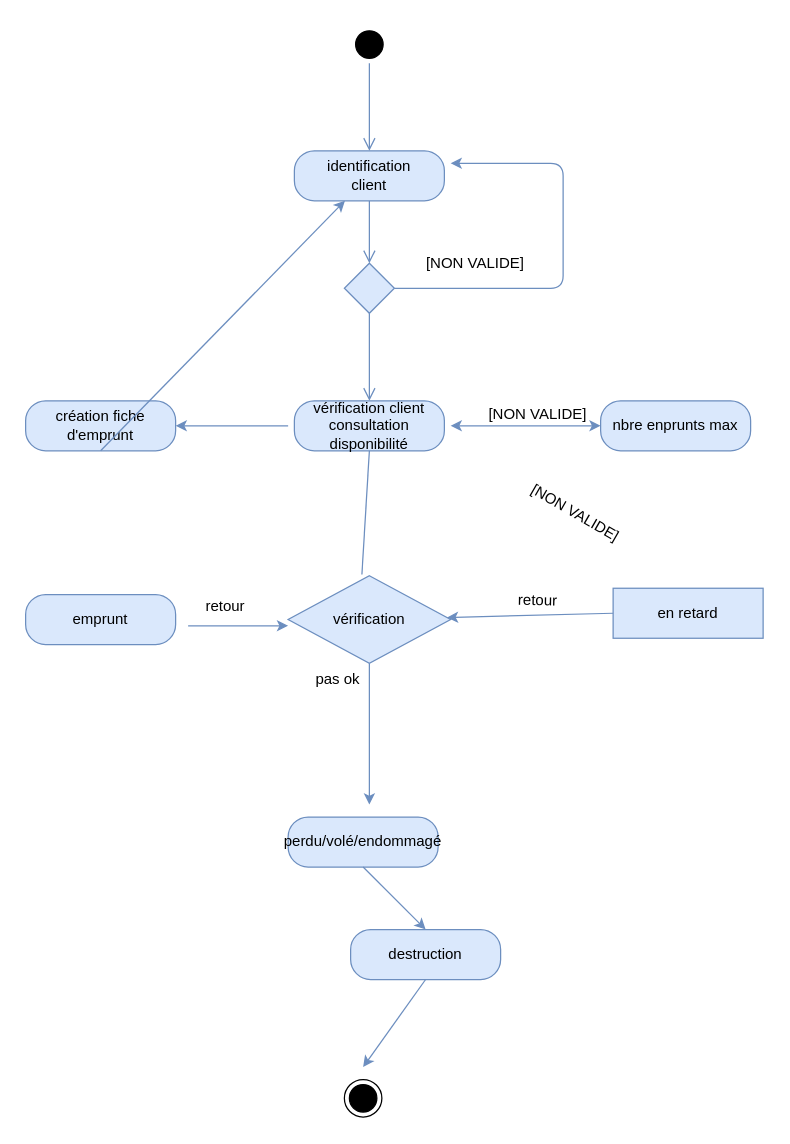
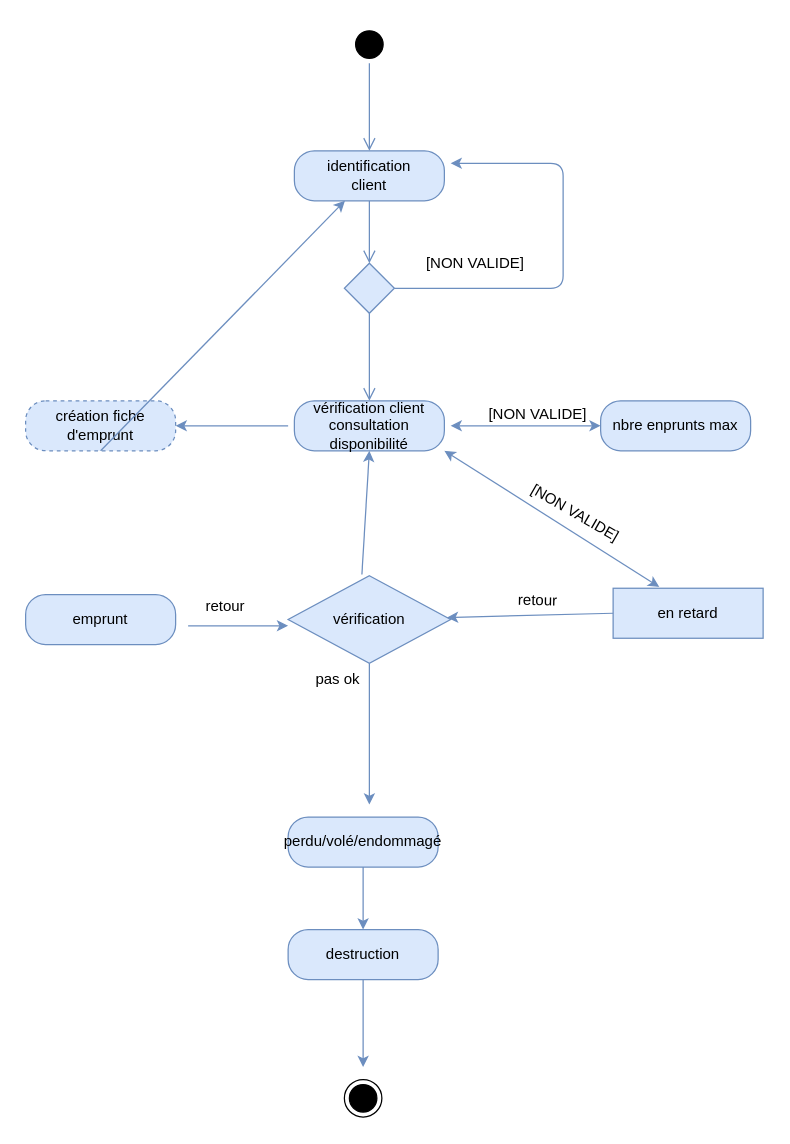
node "création fiche d'emprunt": style solid -> dashed
edge "vérification client consultation disponibilité" -- "vérification": arrowhead none -> classic
edge "vérification client consultation disponibilité" -- "en retard": added
node "destruction": moved (426, 954) -> (363, 954)
